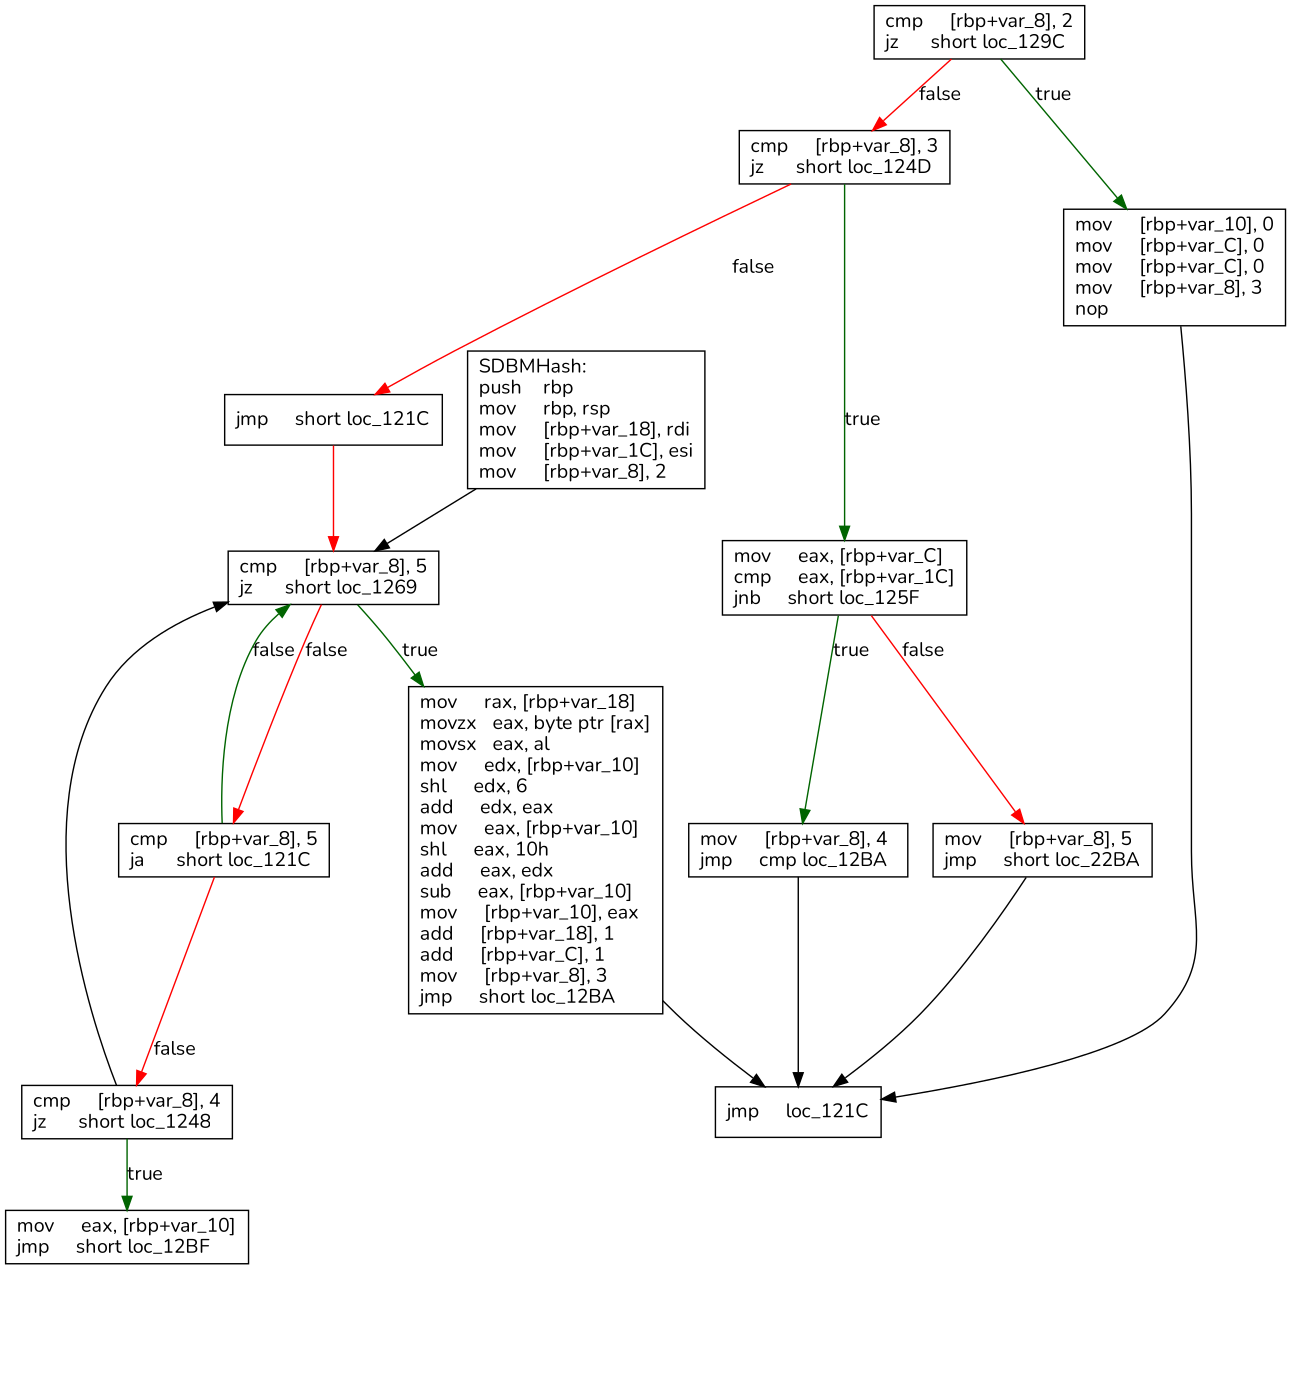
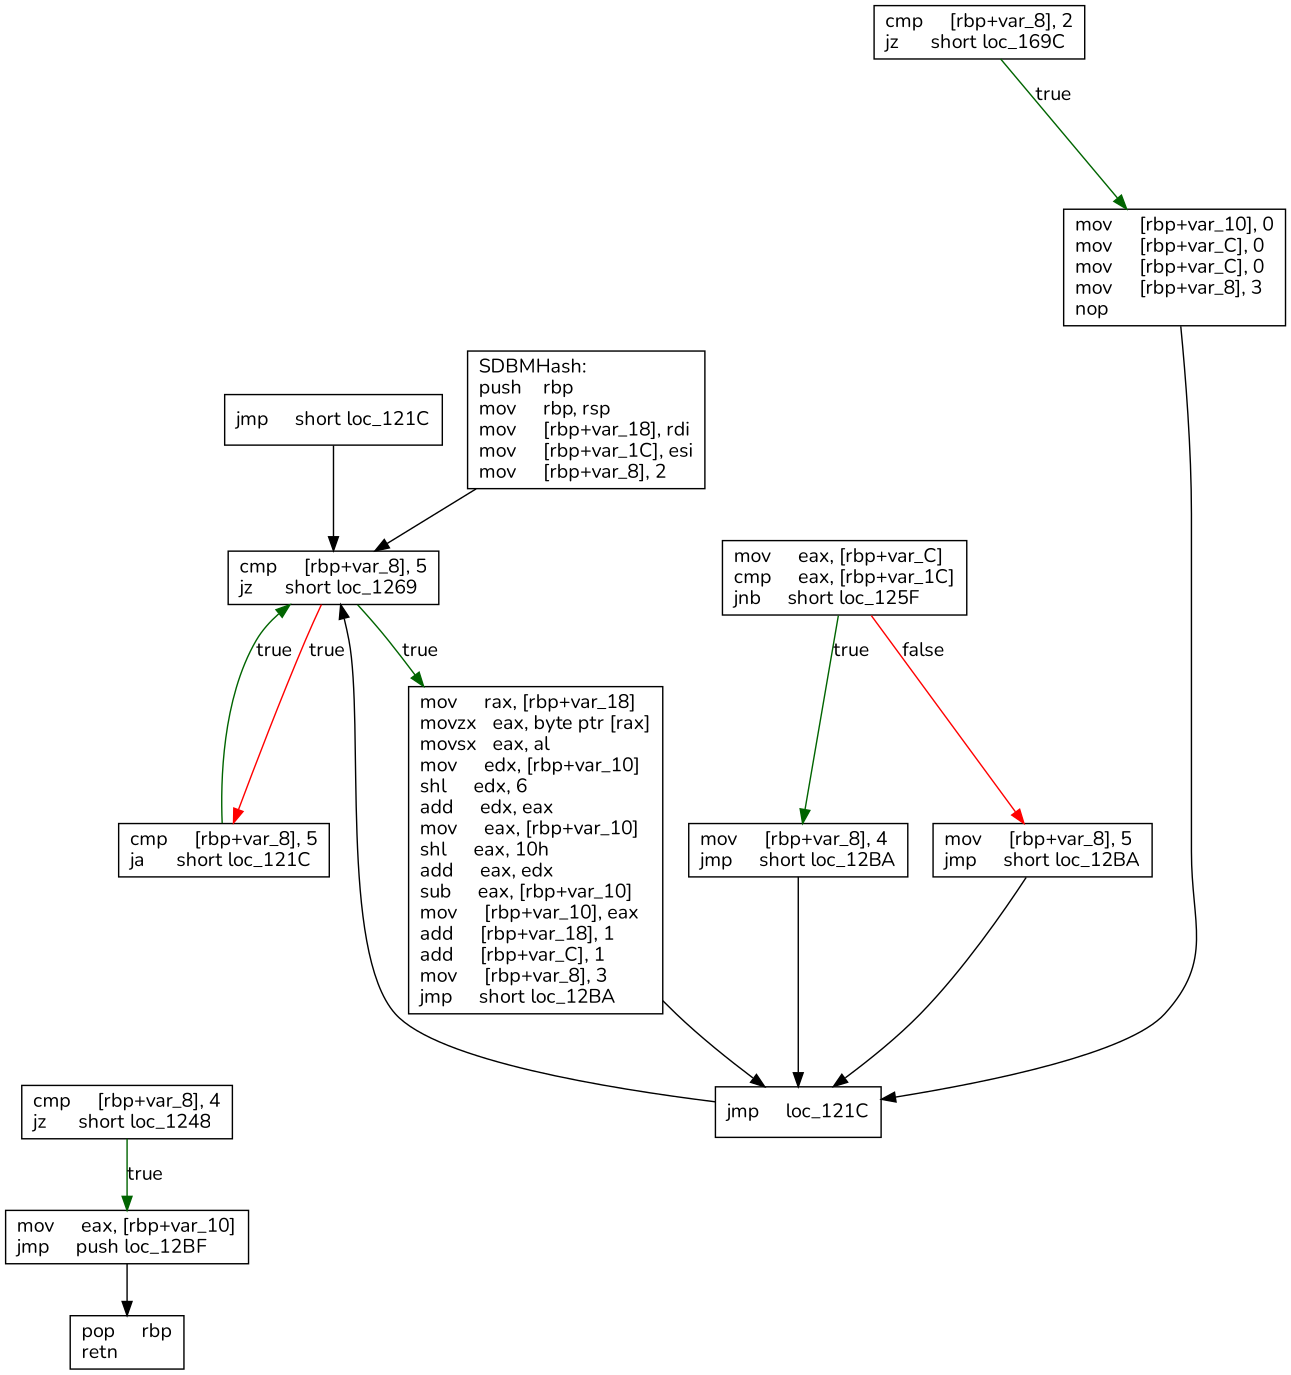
node "cmp     [rbp+var_8], 2 jz      short loc_129C": label "cmp     [rbp+var_8], 2 jz      short loc_129C" -> "cmp     [rbp+var_8], 2 jz      short loc_169C"
node "cmp     [rbp+var_8], 3 jz      short loc_124D": removed
edge "jmp     short loc_121C" -> "cmp     [rbp+var_8], 5 jz      short loc_1269": color red -> black
edge "cmp     [rbp+var_8], 5 ja      short loc_121C" -> "cmp     [rbp+var_8], 5 jz      short loc_1269": label "false" -> "true"
edge "cmp     [rbp+var_8], 5 jz      short loc_1269" -> "cmp     [rbp+var_8], 5 ja      short loc_121C": label "false" -> "true"
edge "cmp     [rbp+var_8], 4 jz      short loc_1248" -> "cmp     [rbp+var_8], 5 jz      short loc_1269": now "jmp     loc_121C" -> "cmp     [rbp+var_8], 5 jz      short loc_1269"
node "mov     [rbp+var_8], 4 jmp     cmp loc_12BA": label "mov     [rbp+var_8], 4 jmp     cmp loc_12BA" -> "mov     [rbp+var_8], 4 jmp     short loc_12BA"
node "mov     [rbp+var_8], 5 jmp     short loc_22BA": label "mov     [rbp+var_8], 5 jmp     short loc_22BA" -> "mov     [rbp+var_8], 5 jmp     short loc_12BA"
edge "cmp     [rbp+var_8], 5 ja      short loc_121C" -> "cmp     [rbp+var_8], 4 jz      short loc_1248": removed, label "false"
node "mov     eax, [rbp+var_10] jmp     short loc_12BF": label "mov     eax, [rbp+var_10] jmp     short loc_12BF" -> "mov     eax, [rbp+var_10] jmp     push loc_12BF"
node "pop     rbp retn": added
